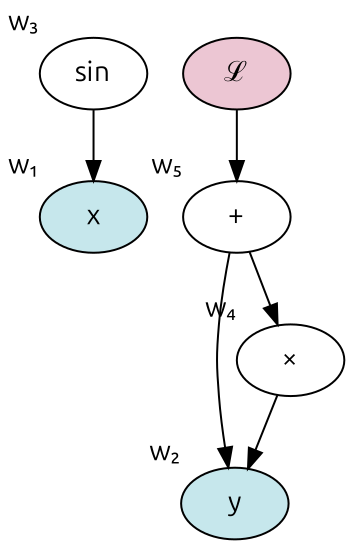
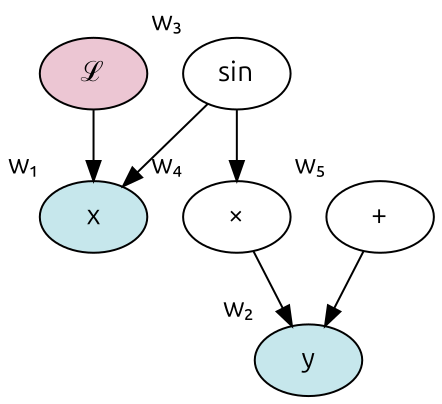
edge "ℒ" -> "+ w₅": now "ℒ" -> "x w₁"
edge "+ w₅" -> "× w₄": now "sin w₃" -> "× w₄"
